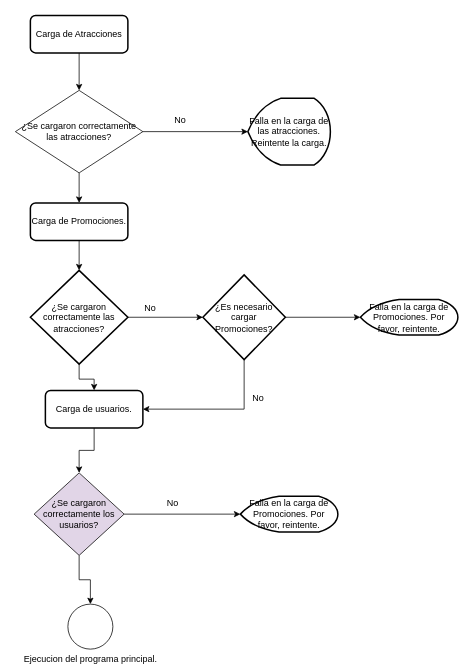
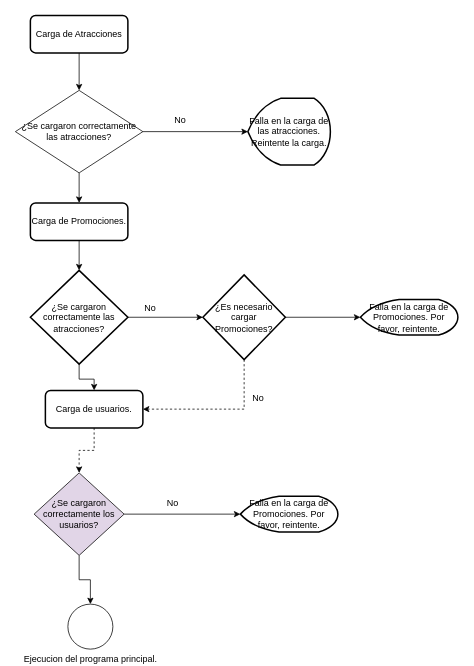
edge "¿Es necesario cargar Promociones?" -> "Carga de usuarios.": style solid -> dashed
edge "Carga de usuarios." -> "¿Se cargaron correctamente los usuarios?": style solid -> dashed
